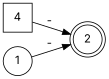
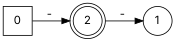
node "4": label "4" -> "0"
edge "1" -> "2": reversed
